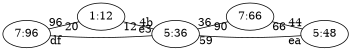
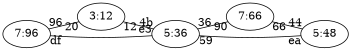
node "1:12": label "1:12" -> "3:12"
